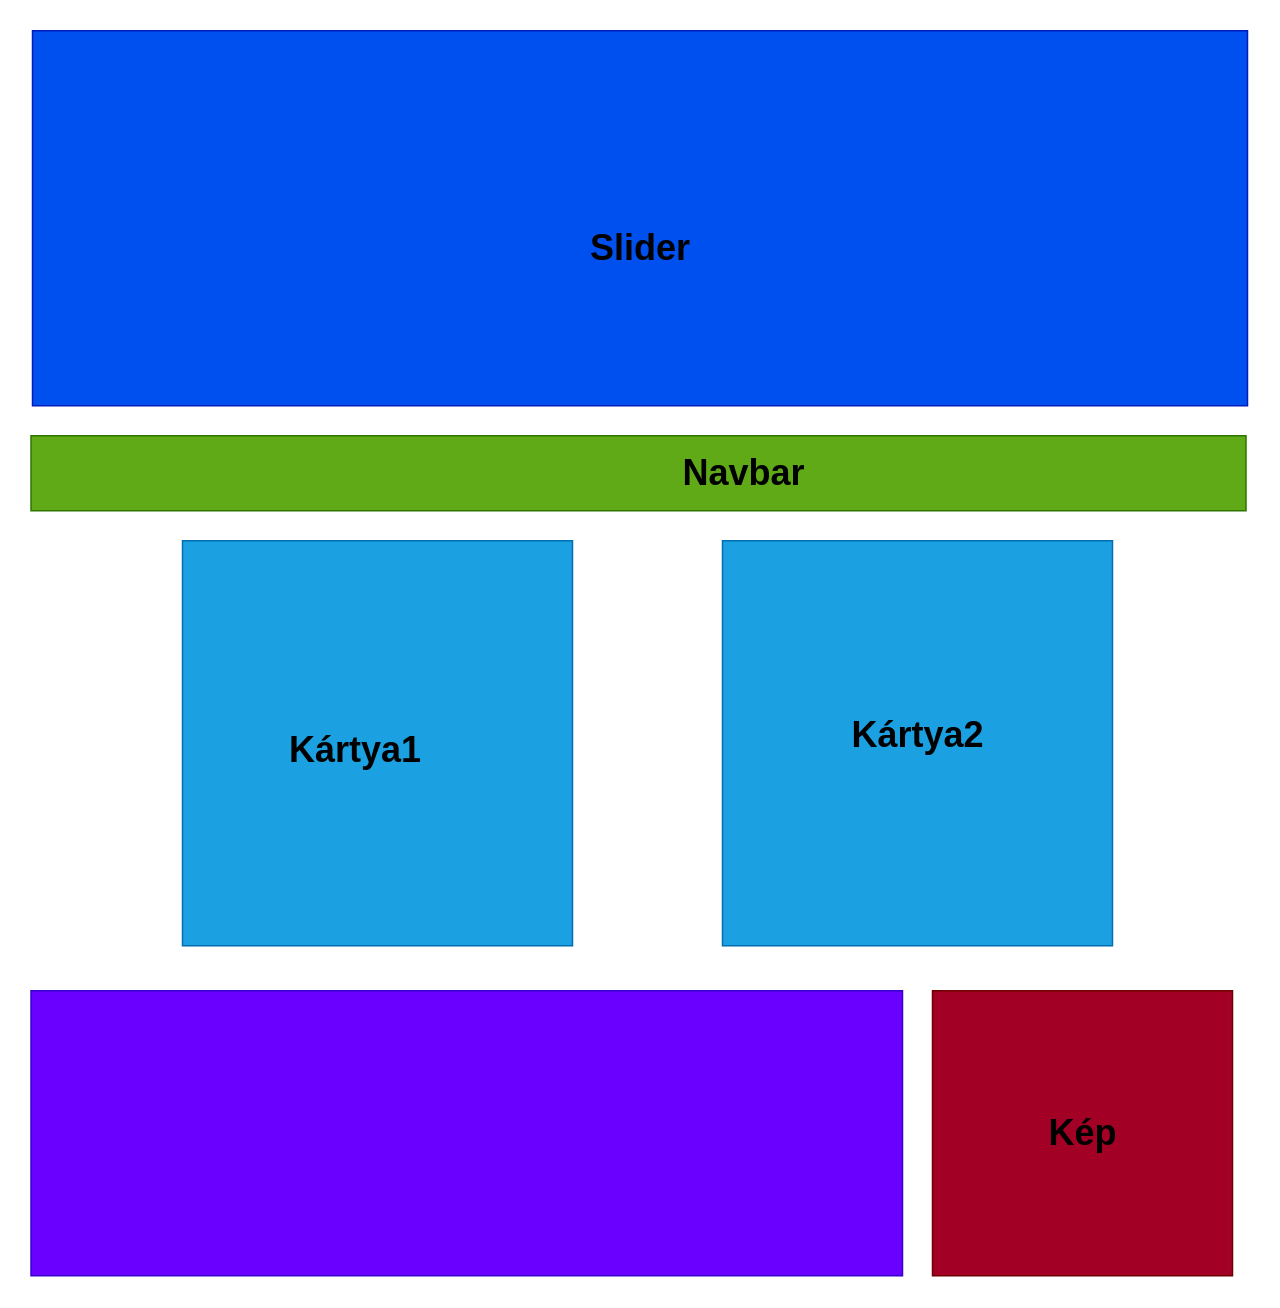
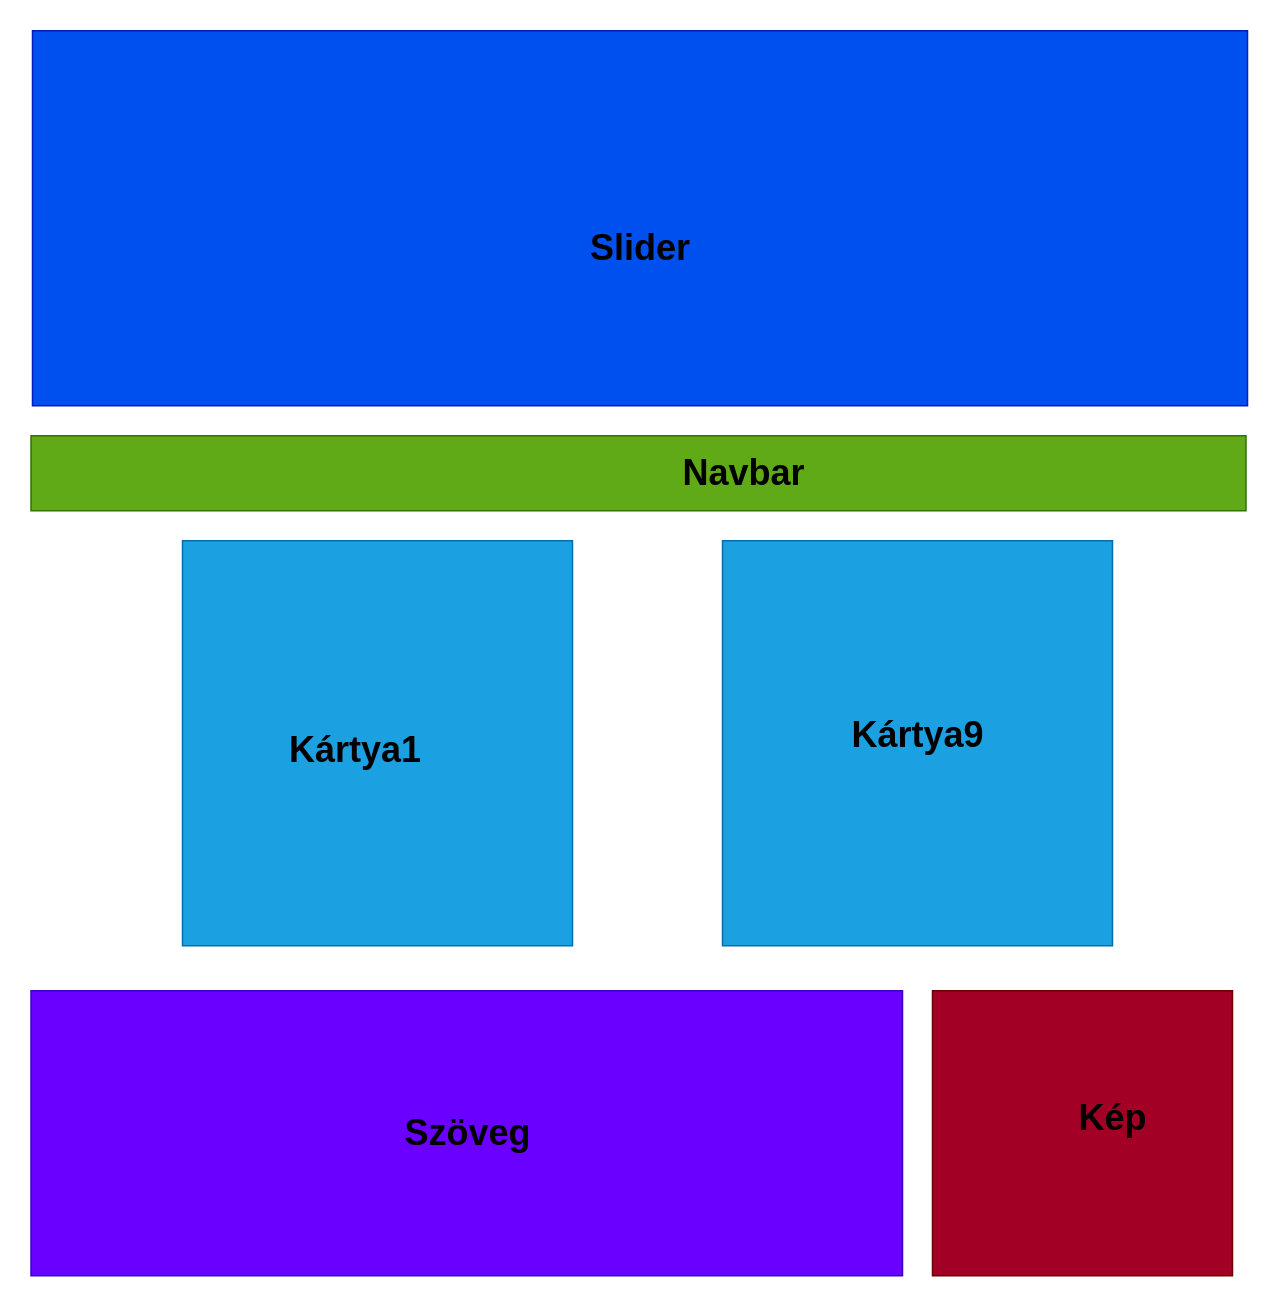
node "Kártya2": label "Kártya2" -> "Kártya9"
node "Szöveg": added
node "Kép": moved (1082, 1133) -> (1112, 1118)
